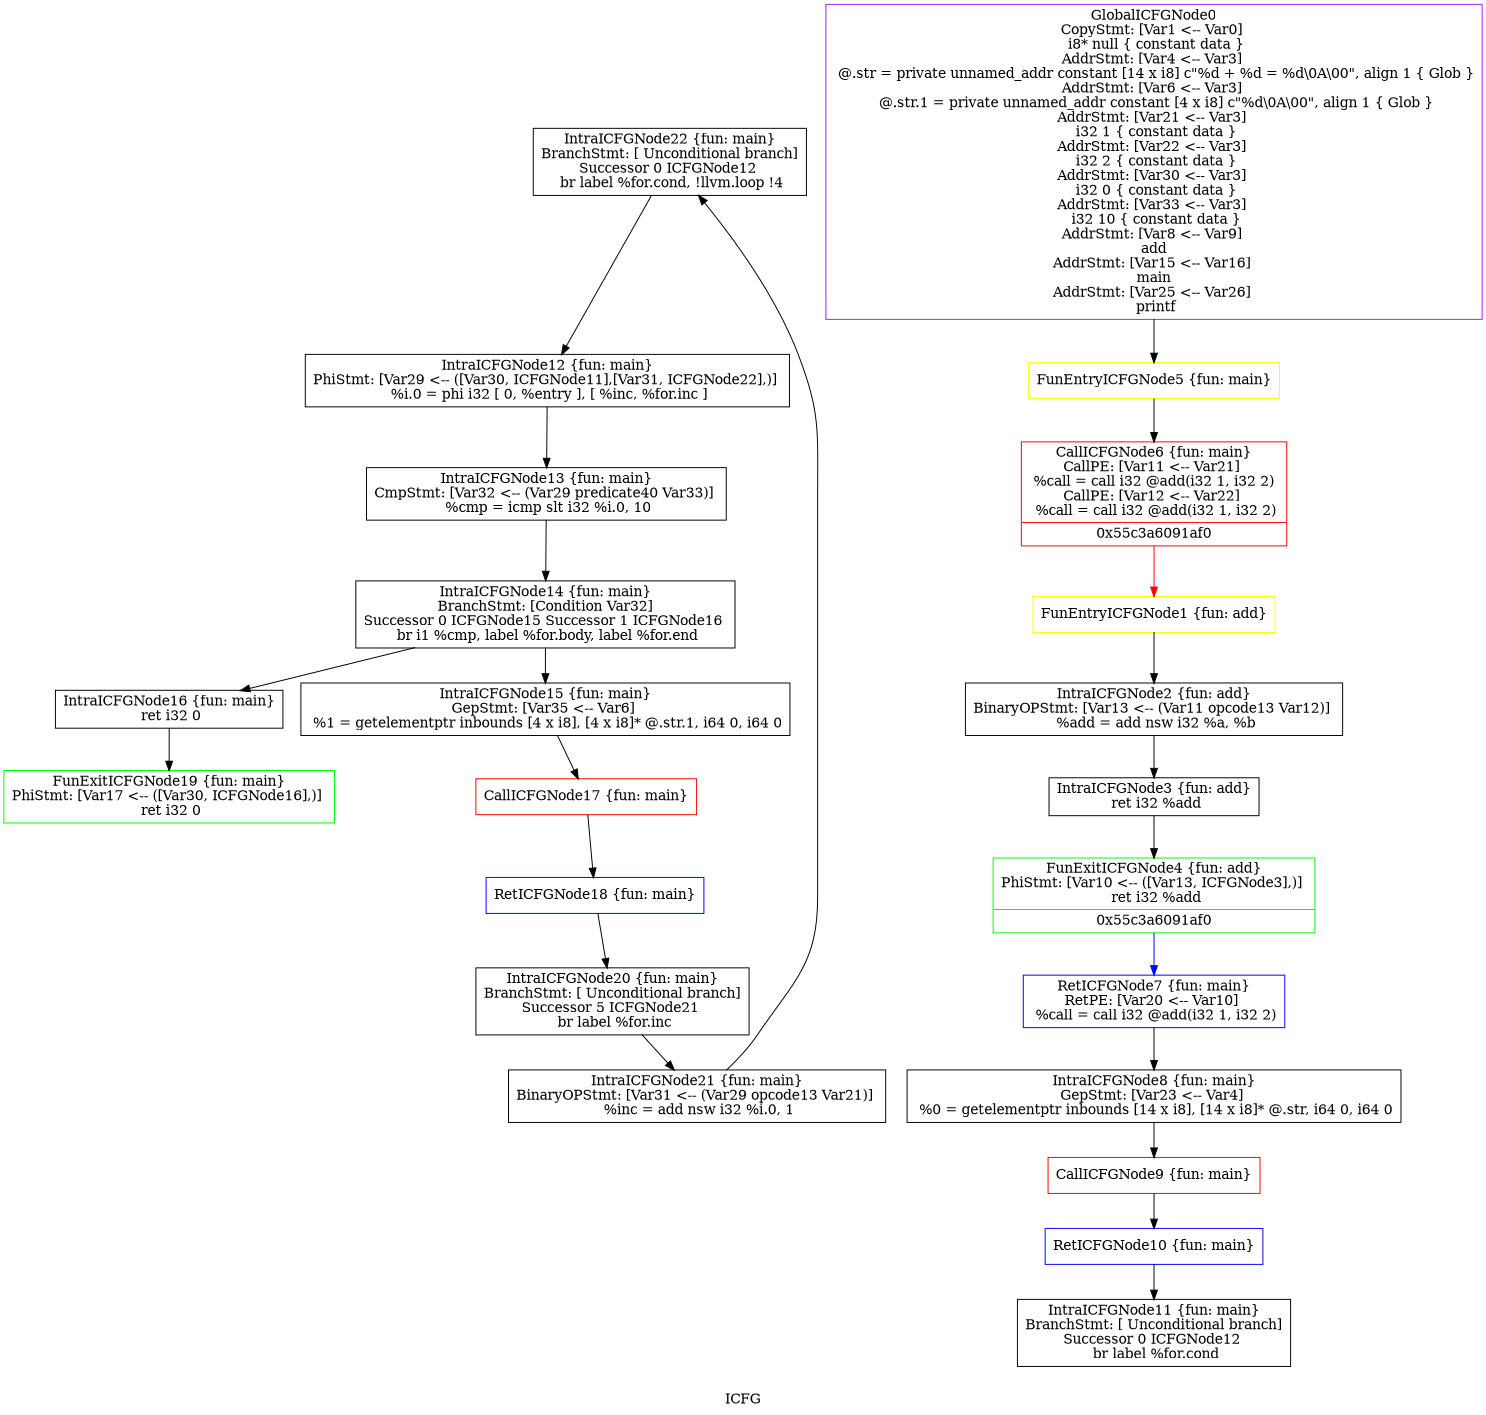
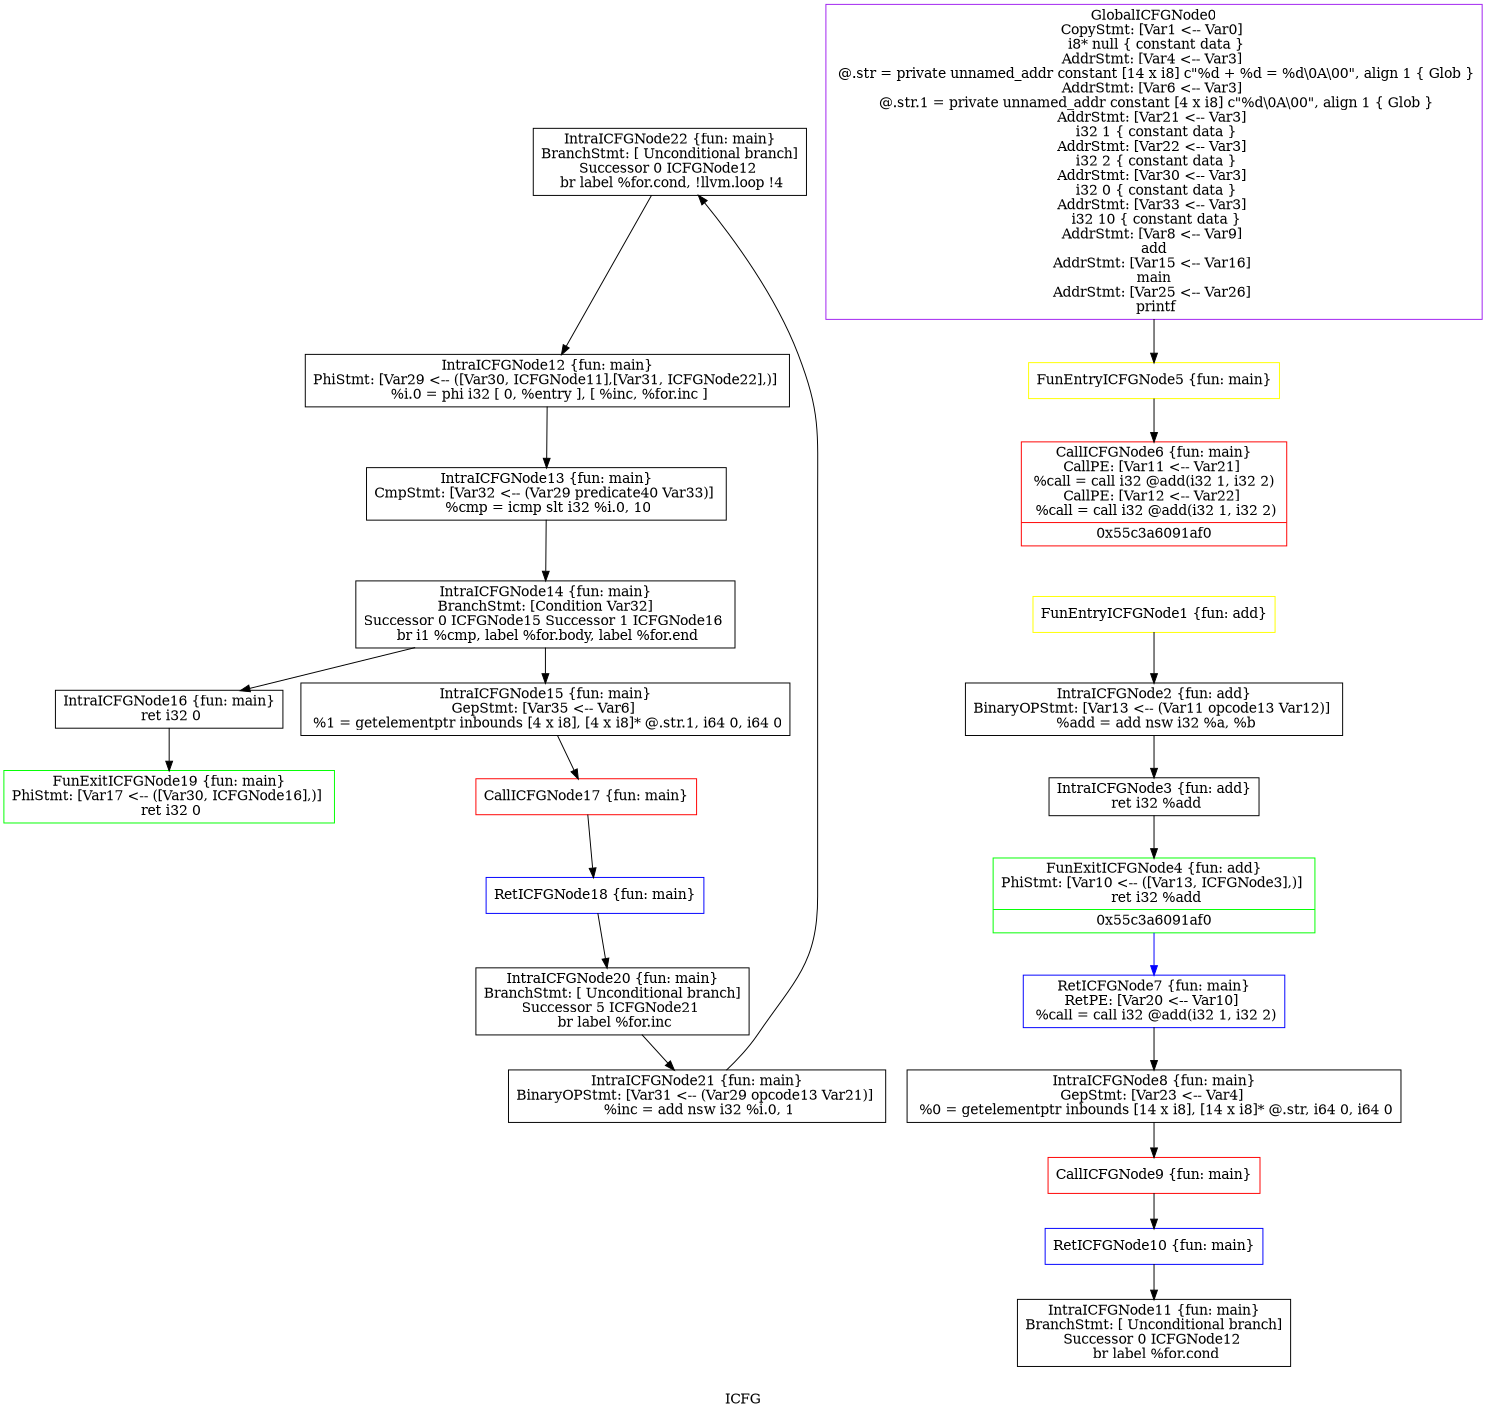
edge "CallICFGNode6 {fun: main}" -> "FunEntryICFGNode1 {fun: add}": removed
